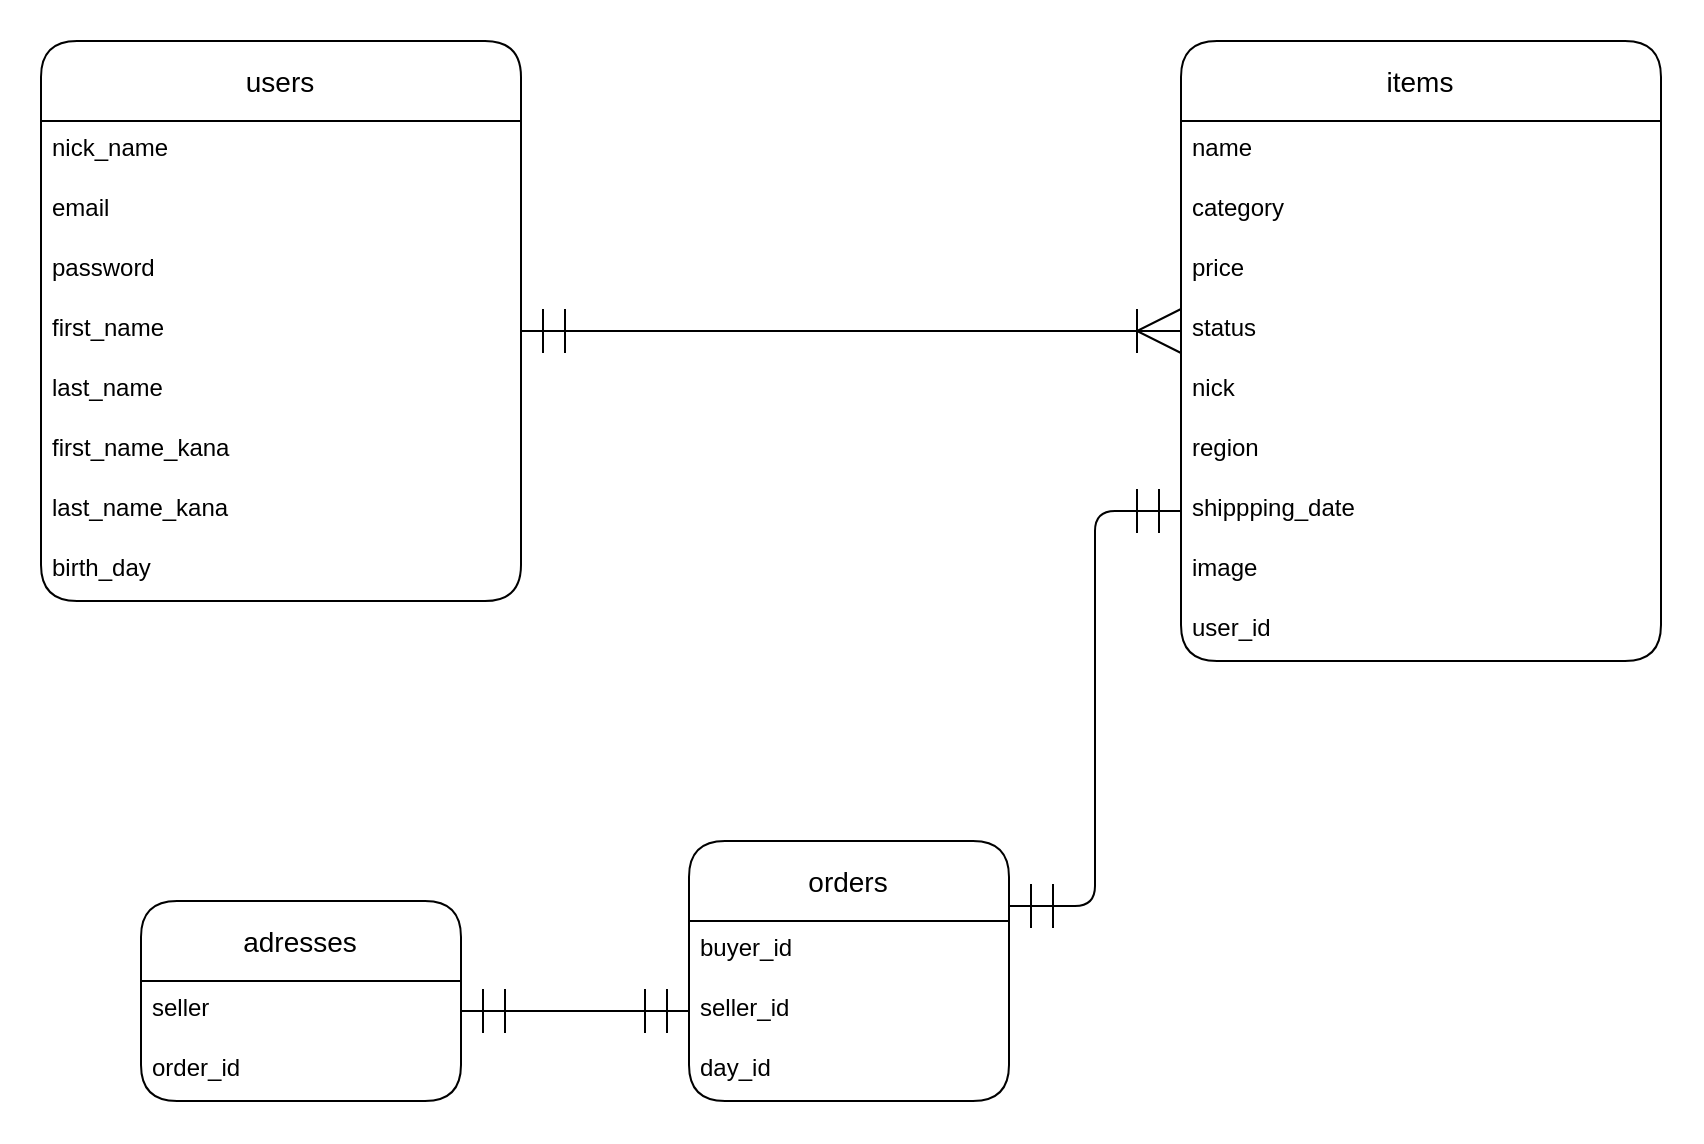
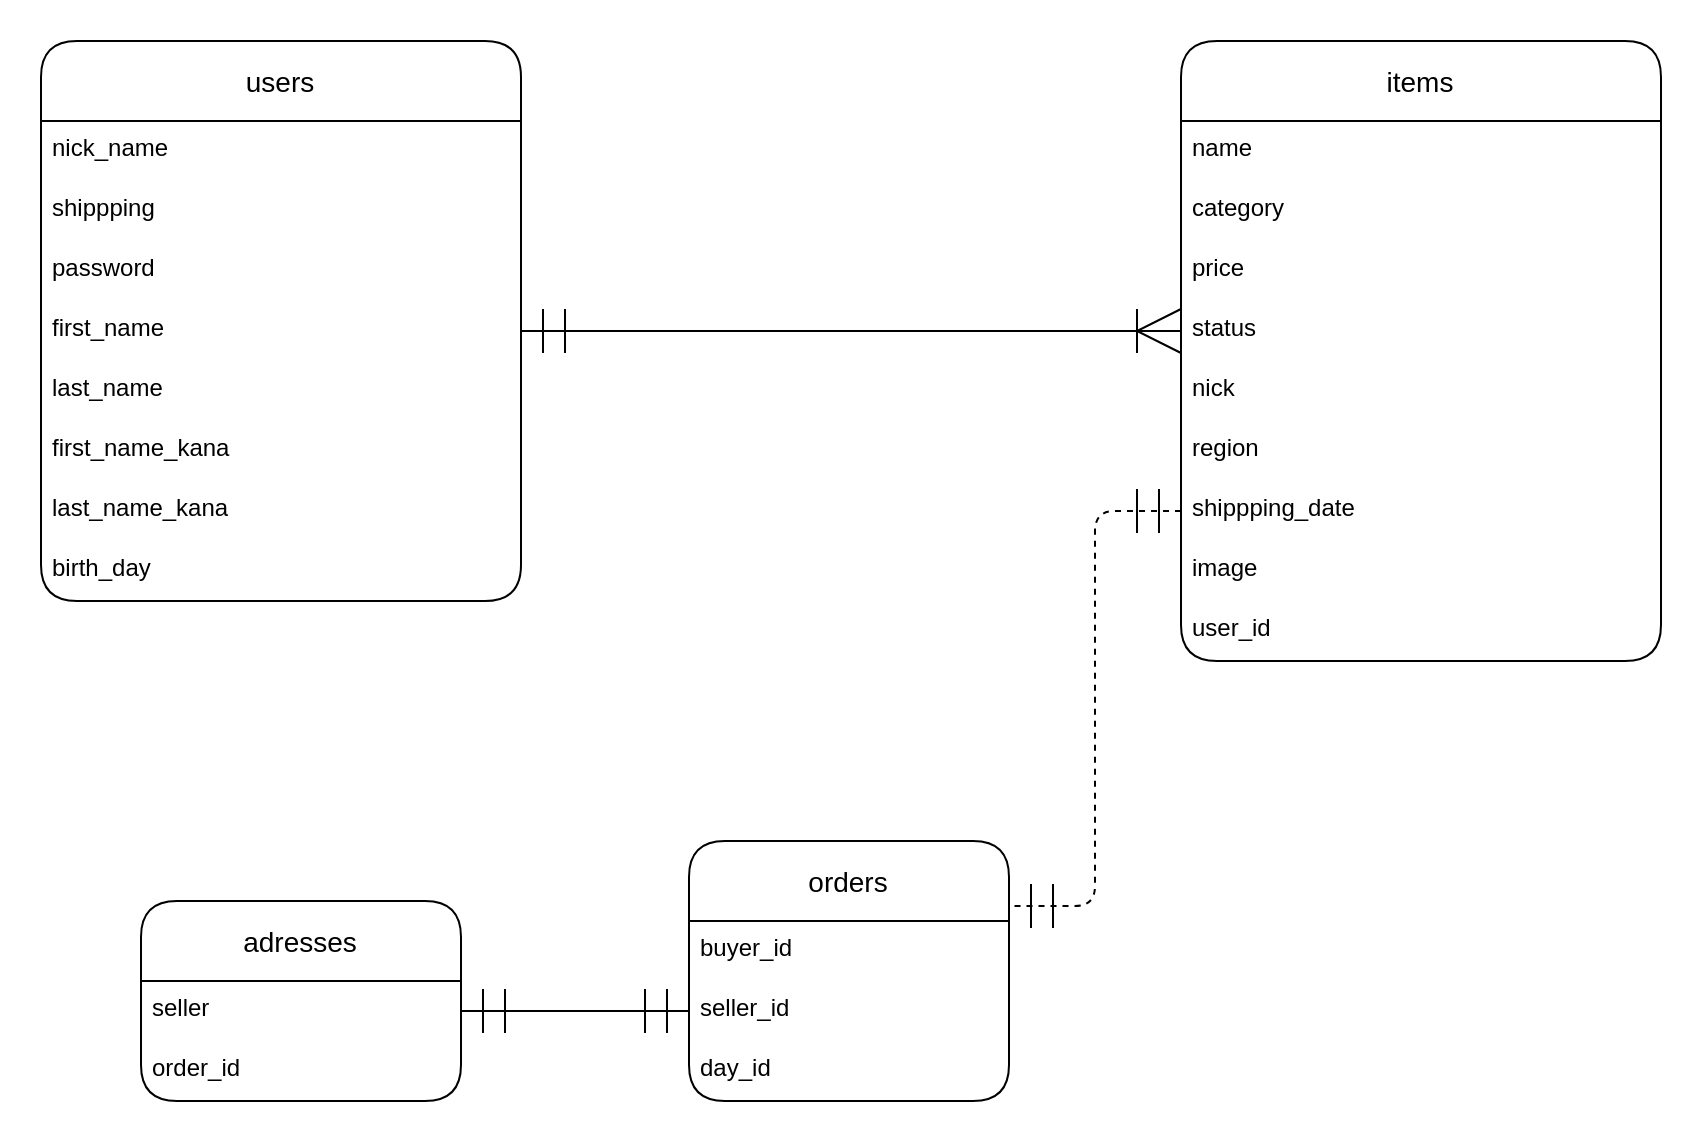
node "email": label "email" -> "shippping"
edge "shippping_date" -- "orders": style solid -> dashed
